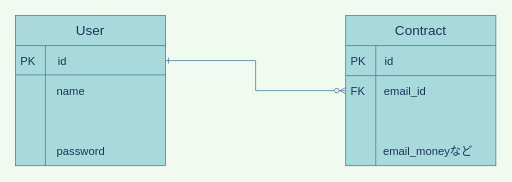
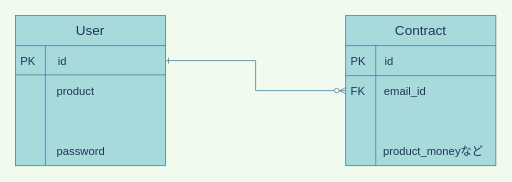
node "name": label "name" -> "product"
node "email_moneyなど": label "email_moneyなど" -> "product_moneyなど"
